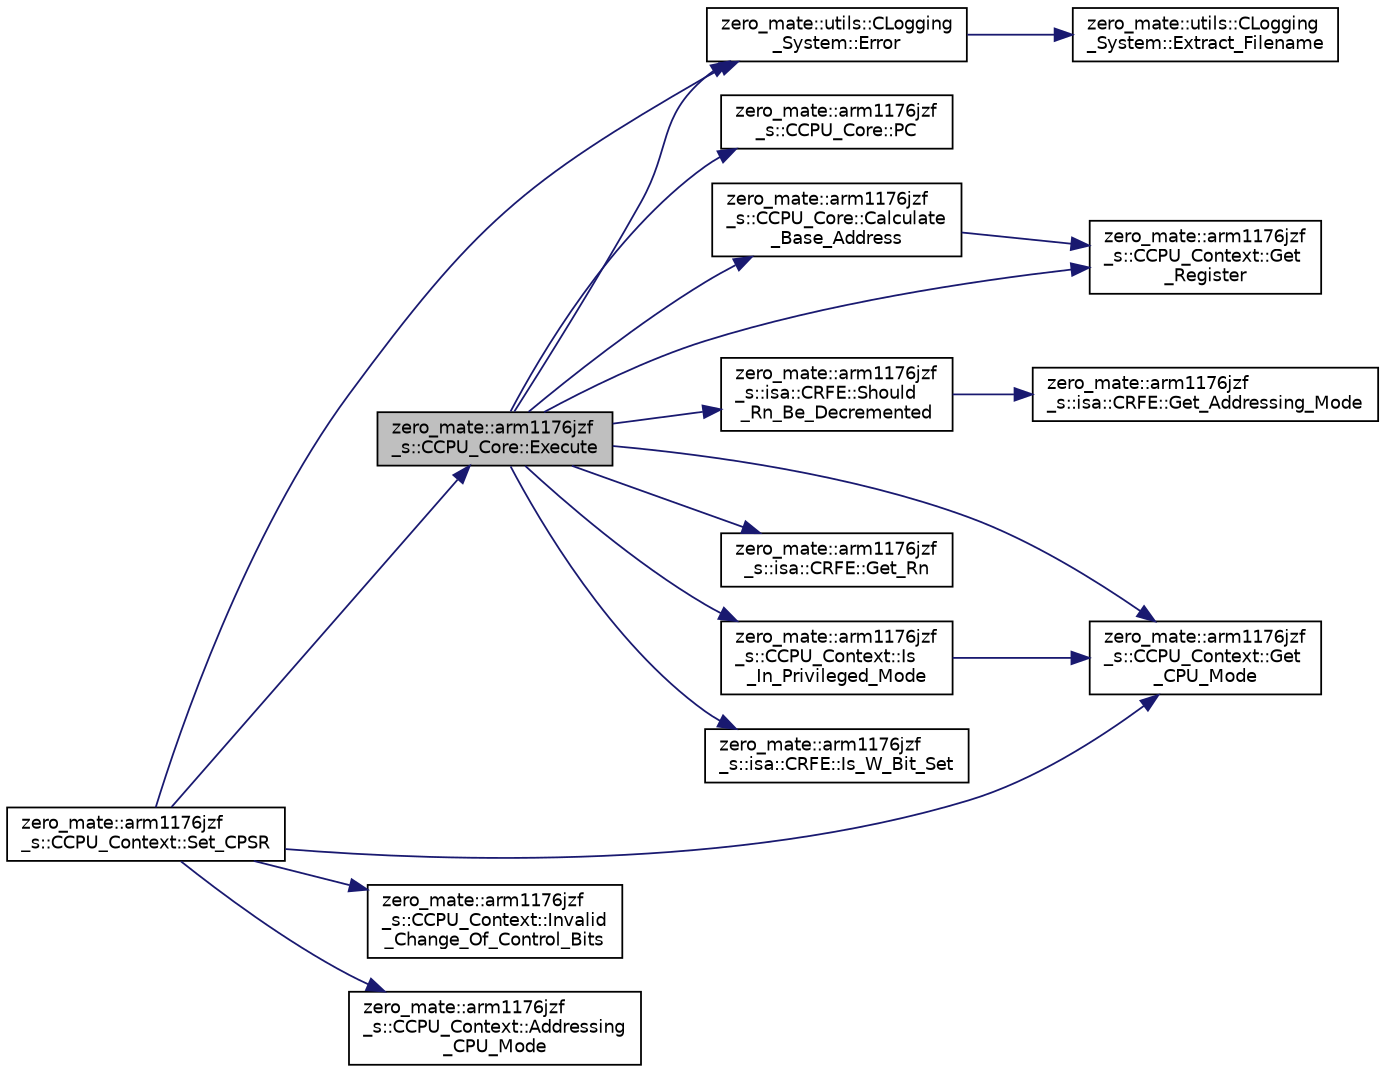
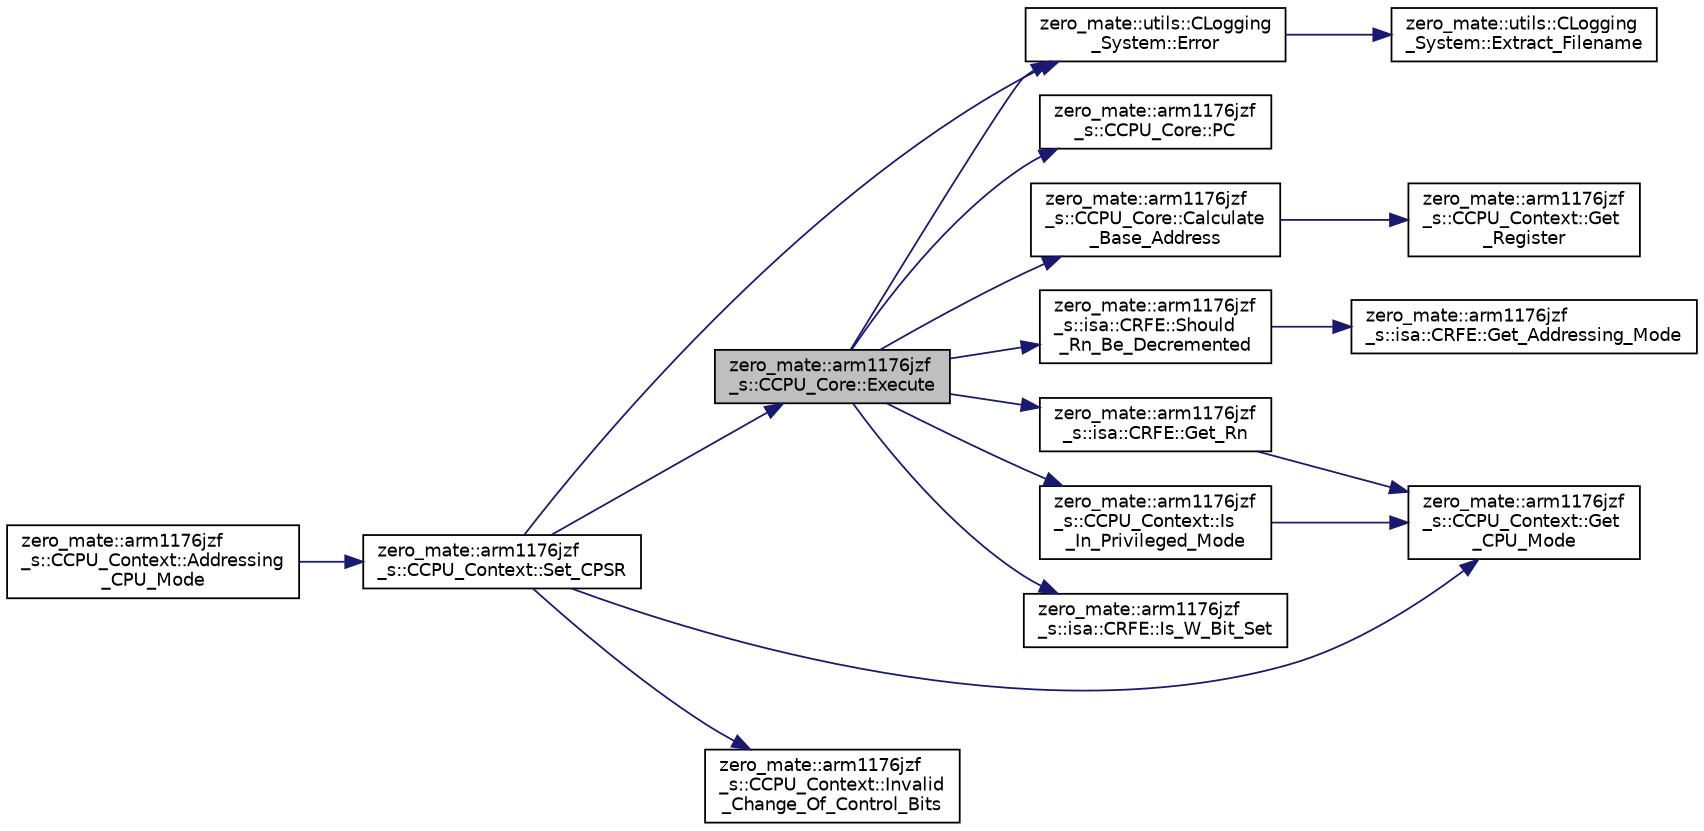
edge "zero_mate::arm1176jzf _s::CCPU_Core::Execute" -> "zero_mate::arm1176jzf _s::CCPU_Context::Get _Register": removed
edge "zero_mate::arm1176jzf _s::CCPU_Core::Execute" -> "zero_mate::arm1176jzf _s::CCPU_Context::Get _CPU_Mode": now "zero_mate::arm1176jzf _s::isa::CRFE::Get_Rn" -> "zero_mate::arm1176jzf _s::CCPU_Context::Get _CPU_Mode"
edge "zero_mate::arm1176jzf _s::CCPU_Context::Set_CPSR" -> "zero_mate::arm1176jzf _s::CCPU_Context::Addressing _CPU_Mode": reversed
